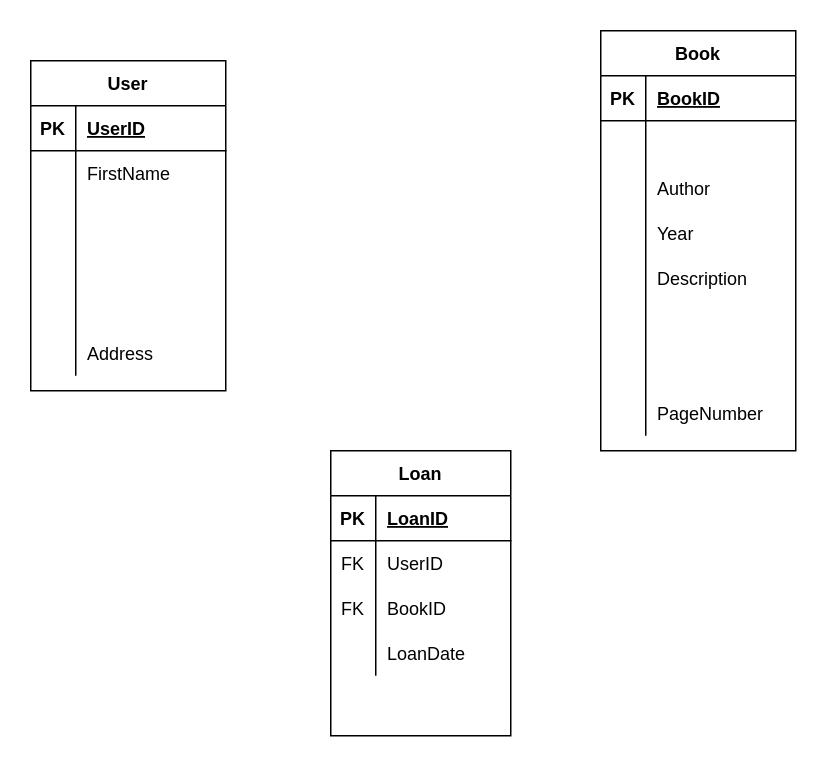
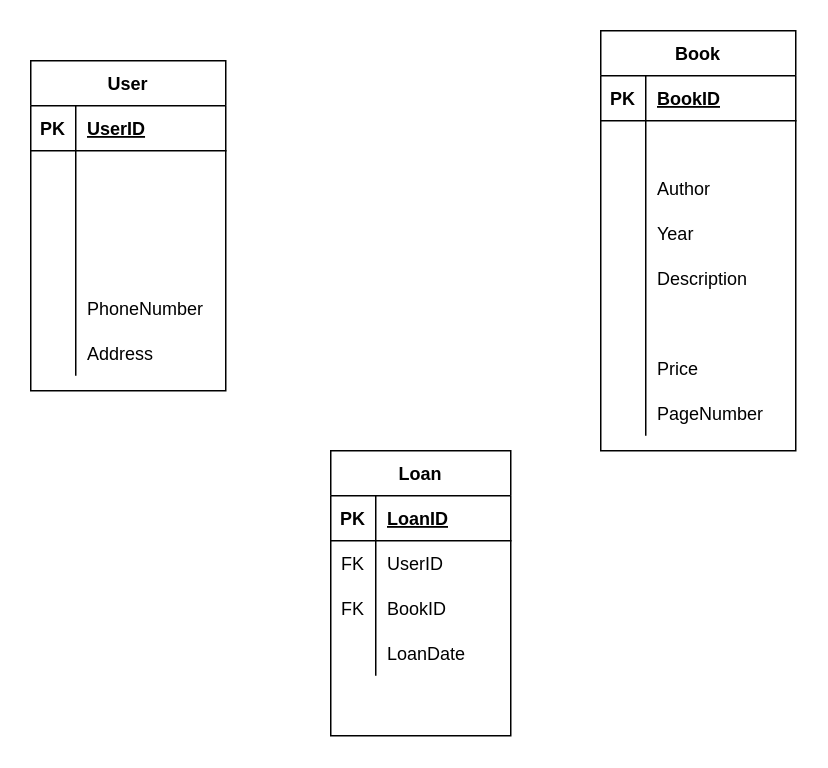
node "FirstName": removed
node "PhoneNumber": added
node "Price": added
